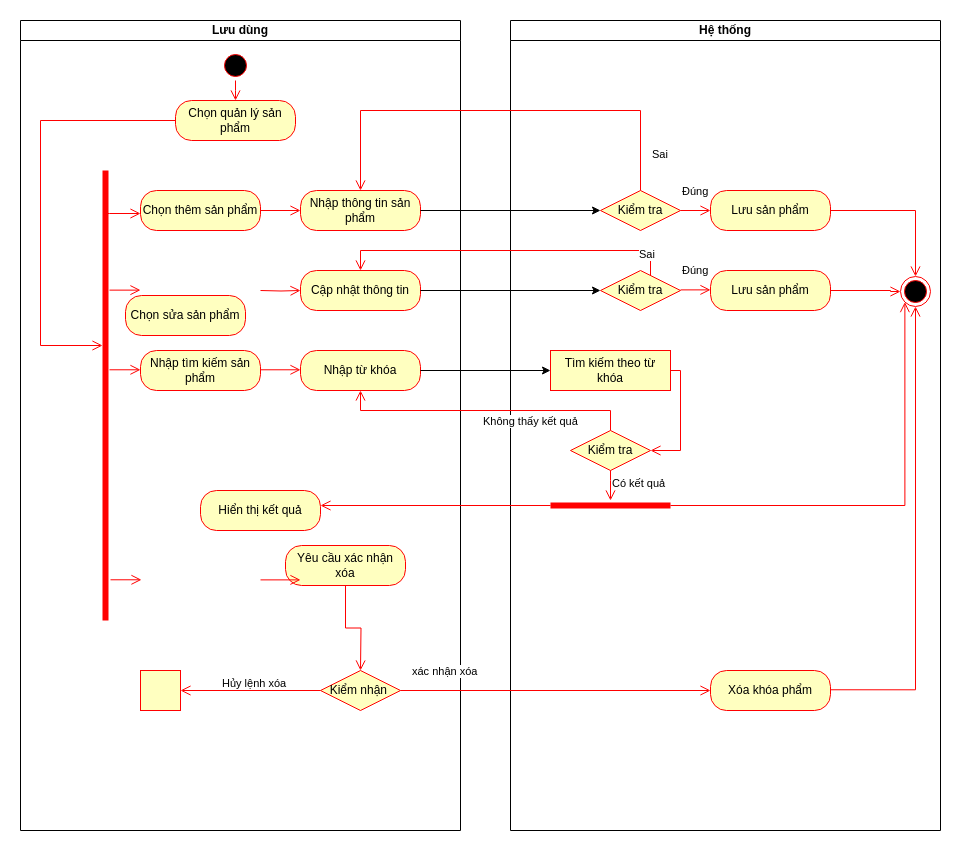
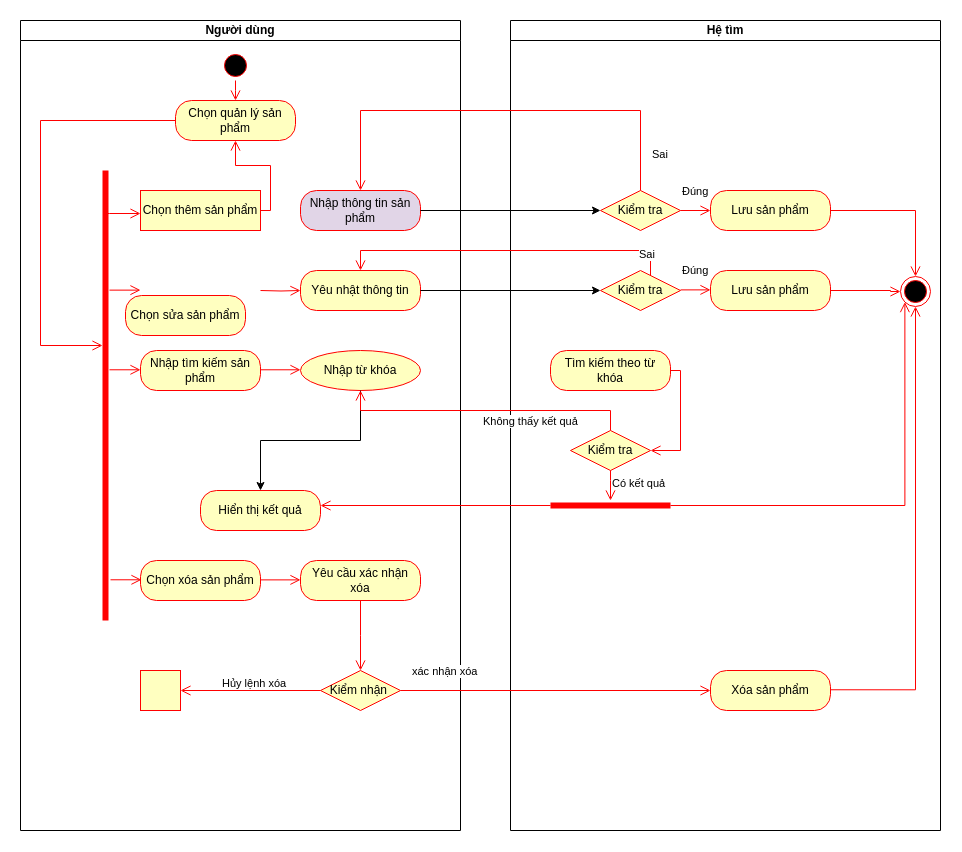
node "Lưu dùng": label "Lưu dùng" -> "Người dùng"
node "Hệ thống": label "Hệ thống" -> "Hệ tìm"
node "Chọn thêm sản phẩm": shape rounded rectangle -> rectangle
edge "Chọn thêm sản phẩm" -> "Nhập thông tin sản phẩm": now "Chọn thêm sản phẩm" -> "Chọn quản lý sản phẩm"
node "Nhập thông tin sản phẩm": fillcolor #ffffc0 -> #e1d5e7
node "Cập nhật thông tin": label "Cập nhật thông tin" -> "Yêu nhật thông tin"
node "Nhập từ khóa": shape rounded rectangle -> ellipse
edge "Nhập từ khóa" -> "Tìm kiếm theo từ khóa": now "Nhập từ khóa" -> "Hiển thị kết quả"
node "Tìm kiếm theo từ khóa": shape rectangle -> rounded rectangle
node "Yêu cầu xác nhận xóa": moved (346, 566) -> (361, 581)
node "Chọn xóa sản phẩm": added
node "Xóa khóa phẩm": label "Xóa khóa phẩm" -> "Xóa sản phẩm"
